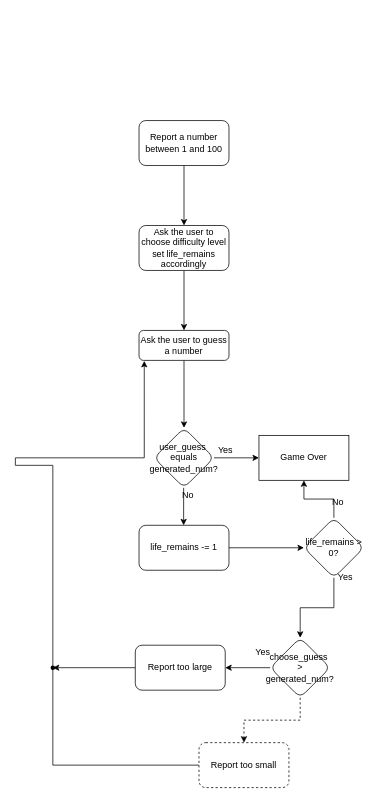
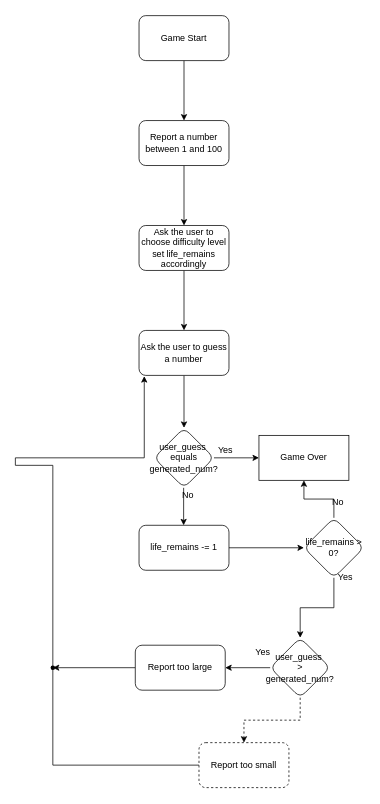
node "Game Start": added
edge "Game Start" -> "Report a number between 1 and 100": added
node "Ask the user to guess a number": size 90x30 -> 90x45
node "choose_guess > generated_num?": label "choose_guess > generated_num?" -> "user_guess > generated_num?"
